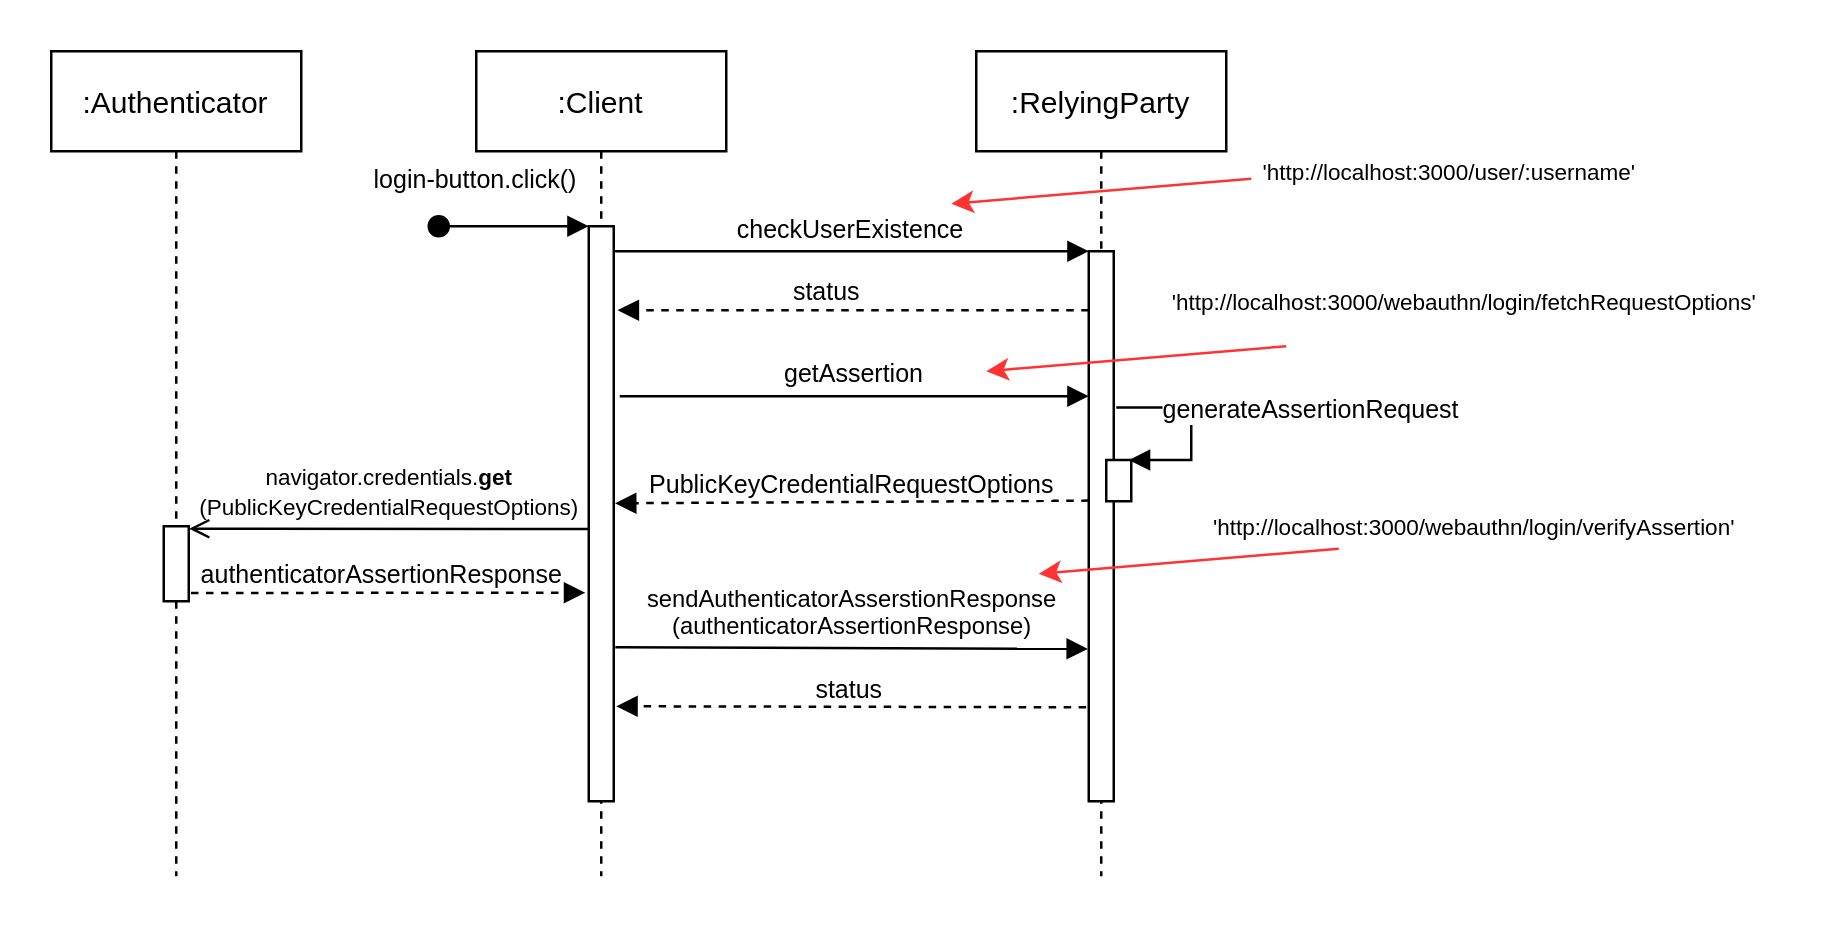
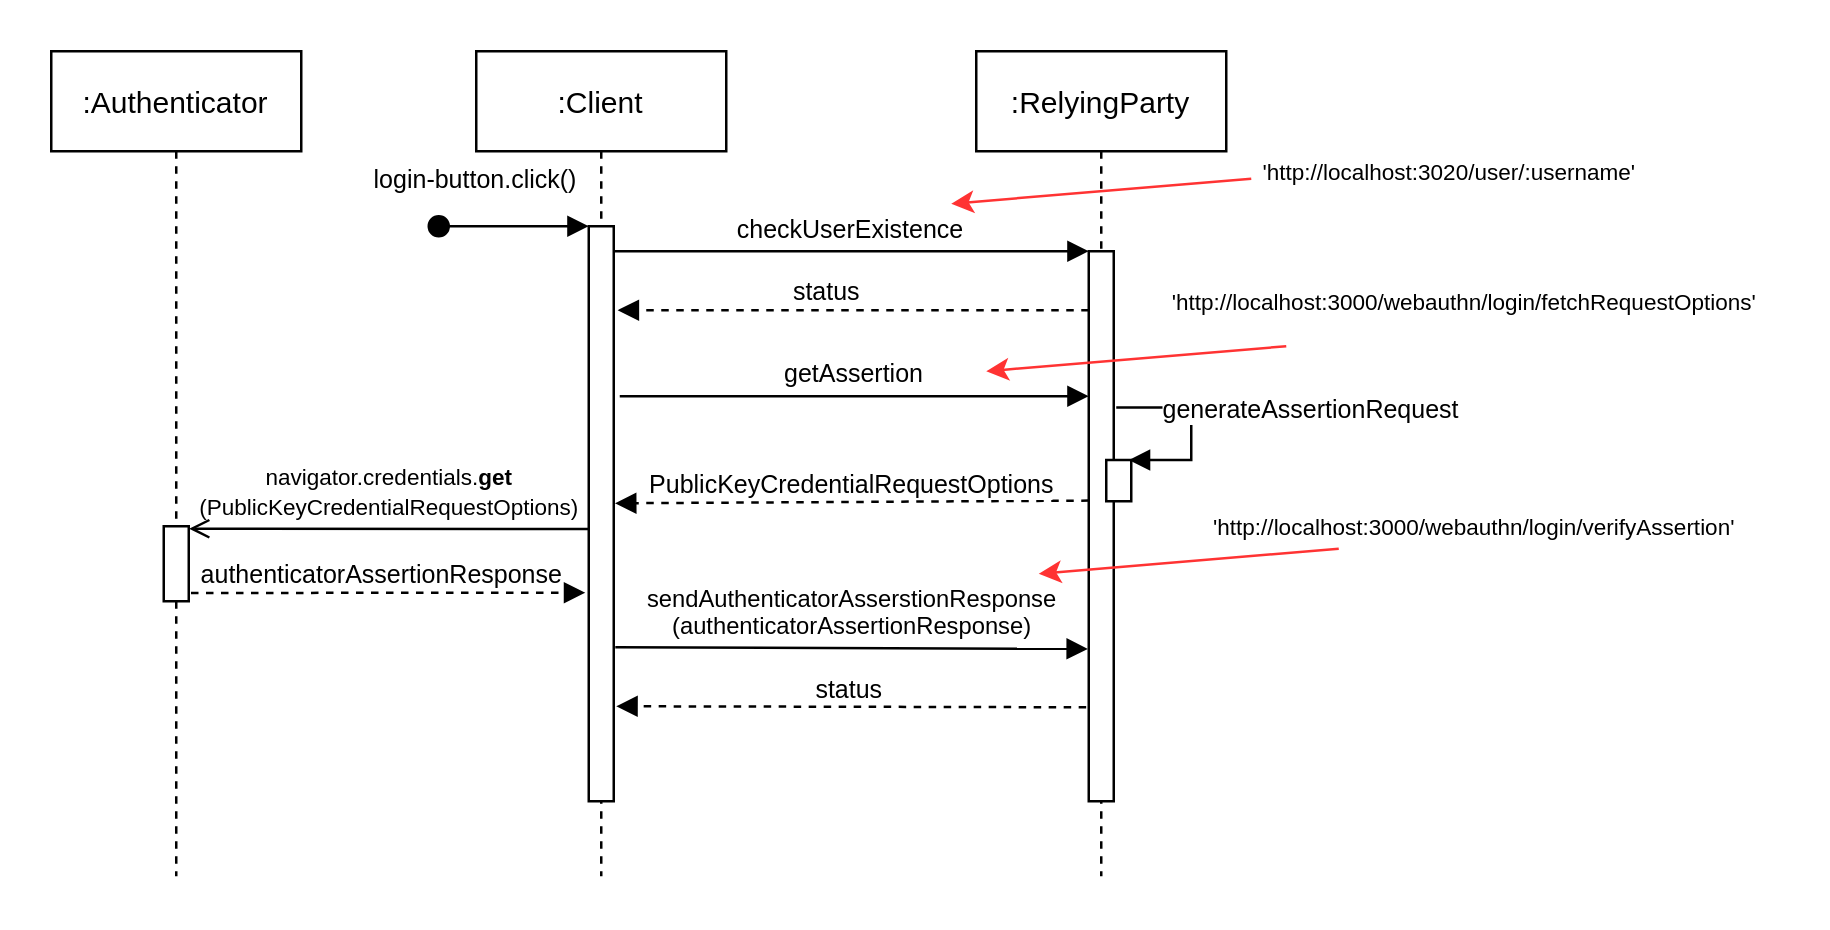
node "'http://localhost:3000/user/:username'": label "'http://localhost:3000/user/:username'" -> "'http://localhost:3020/user/:username'"
